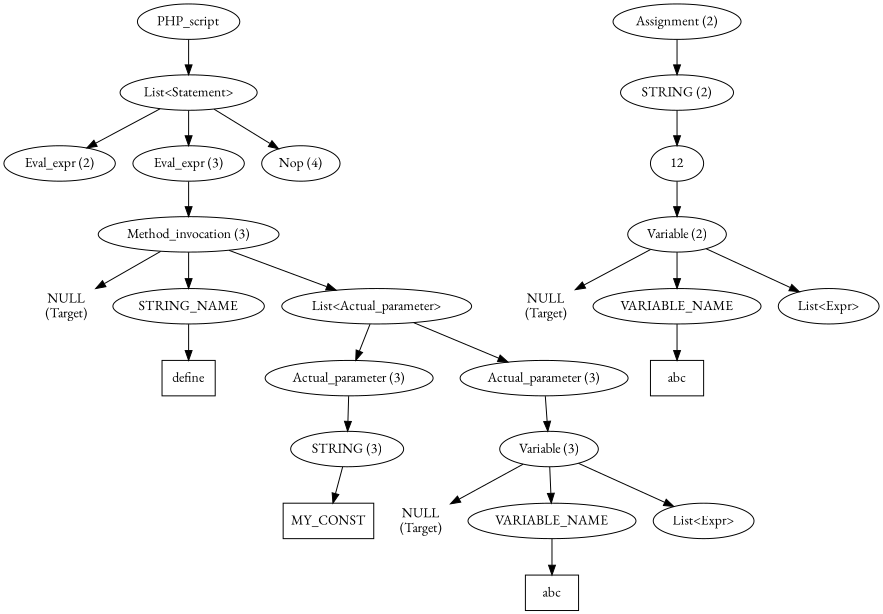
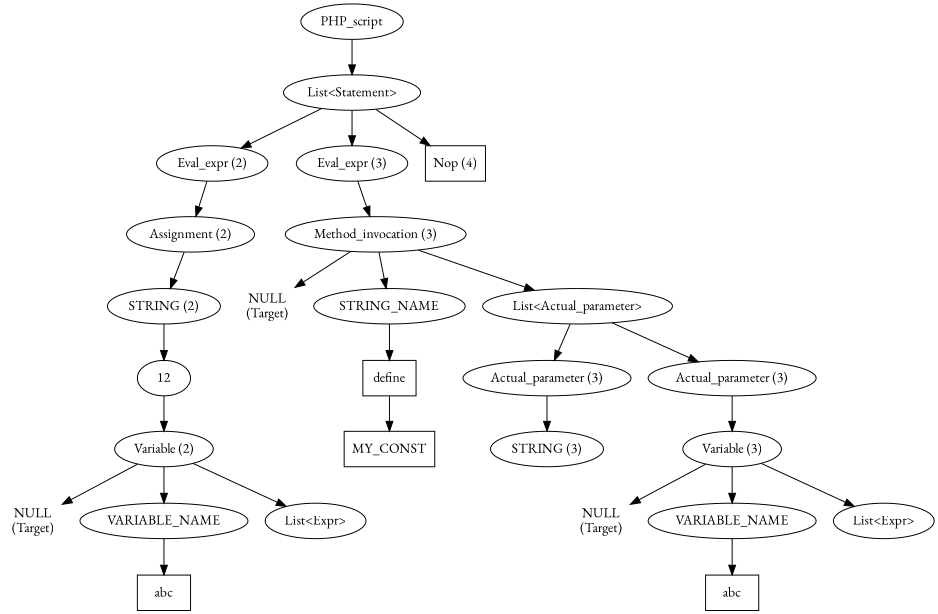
node "Nop (4)": shape ellipse -> box
edge "Eval_expr (2)" -> "Assignment (2)": added
edge "STRING (3)" -> "MY_CONST": now "define" -> "MY_CONST"
